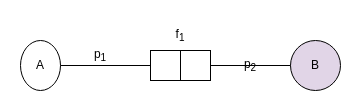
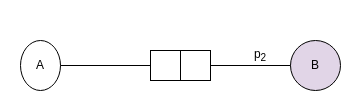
node "f1": removed
node "p1": removed
node "p2": moved (251, 66) -> (261, 56)
